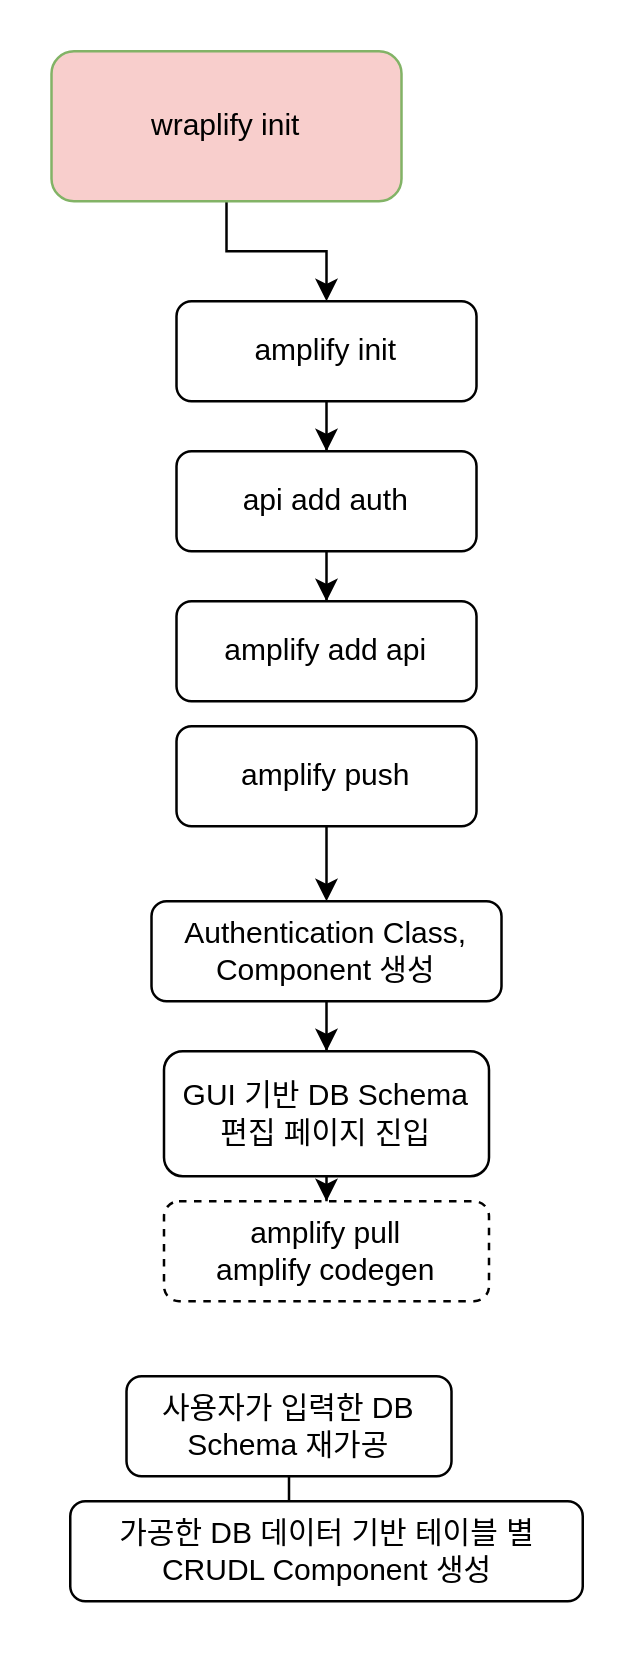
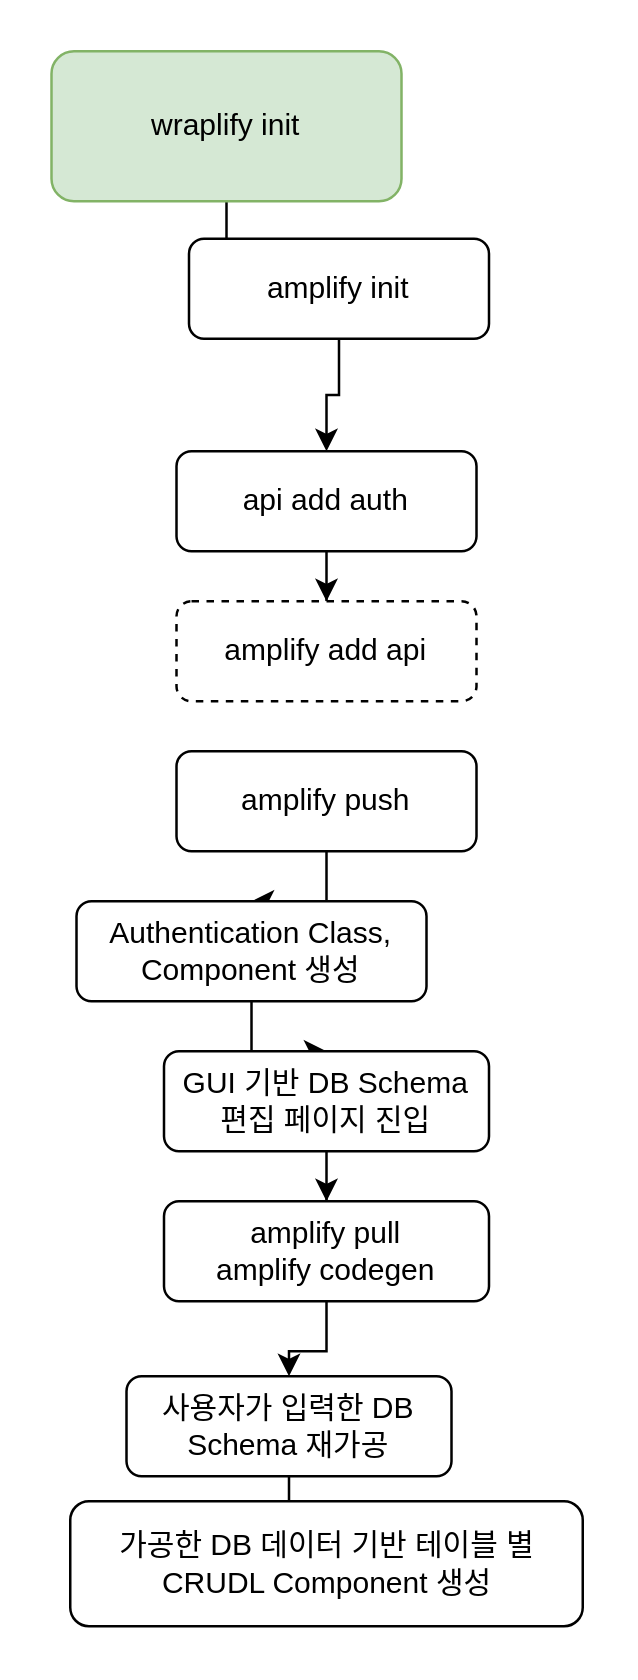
node "wraplify init": fillcolor #f8cecc -> #d5e8d4
node "amplify init": moved (326, 351) -> (339, 289)
node "amplify add api": style solid -> dashed
node "amplify push": moved (326, 776) -> (326, 801)
node "Authentication Class, Component 생성": moved (326, 951) -> (251, 951)
node "GUI 기반 DB Schema 편집 페이지 진입": size 325x125 -> 325x100
node "amplify pull amplify codegen": style dashed -> solid
edge "amplify pull amplify codegen" -> "사용자가 입력한 DB Schema 재가공": added
node "가공한 DB 데이터 기반 테이블 별 CRUDL Component 생성": size 513x100 -> 513x125
